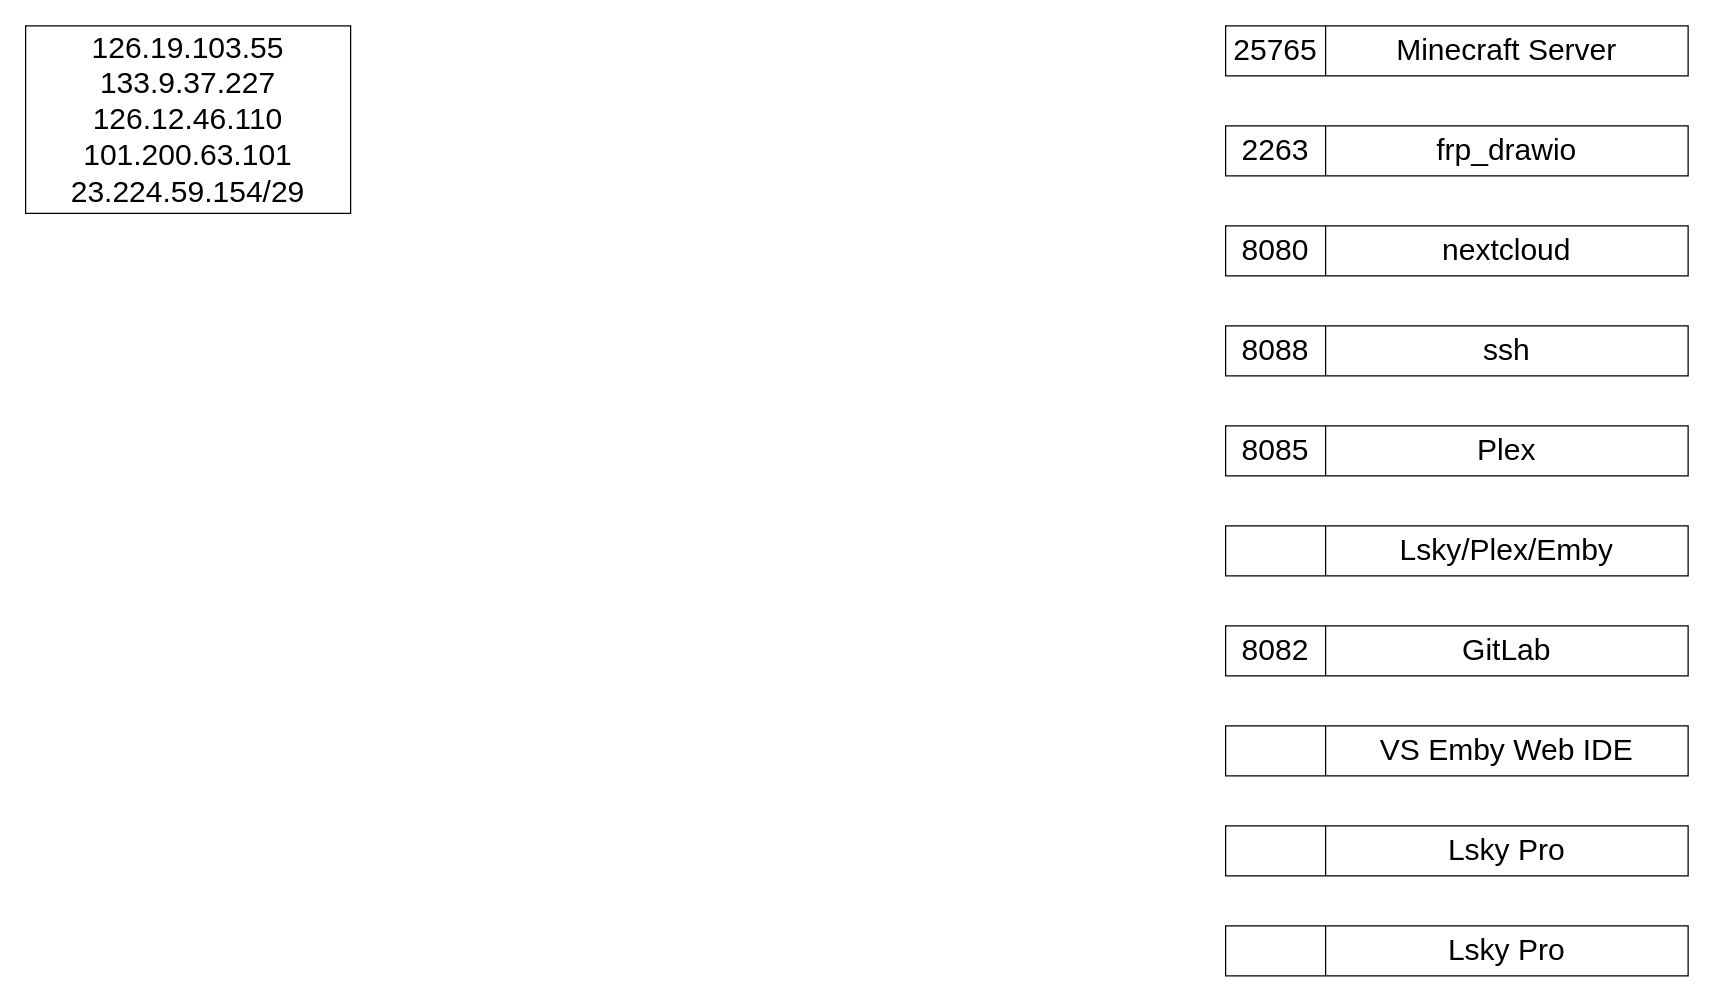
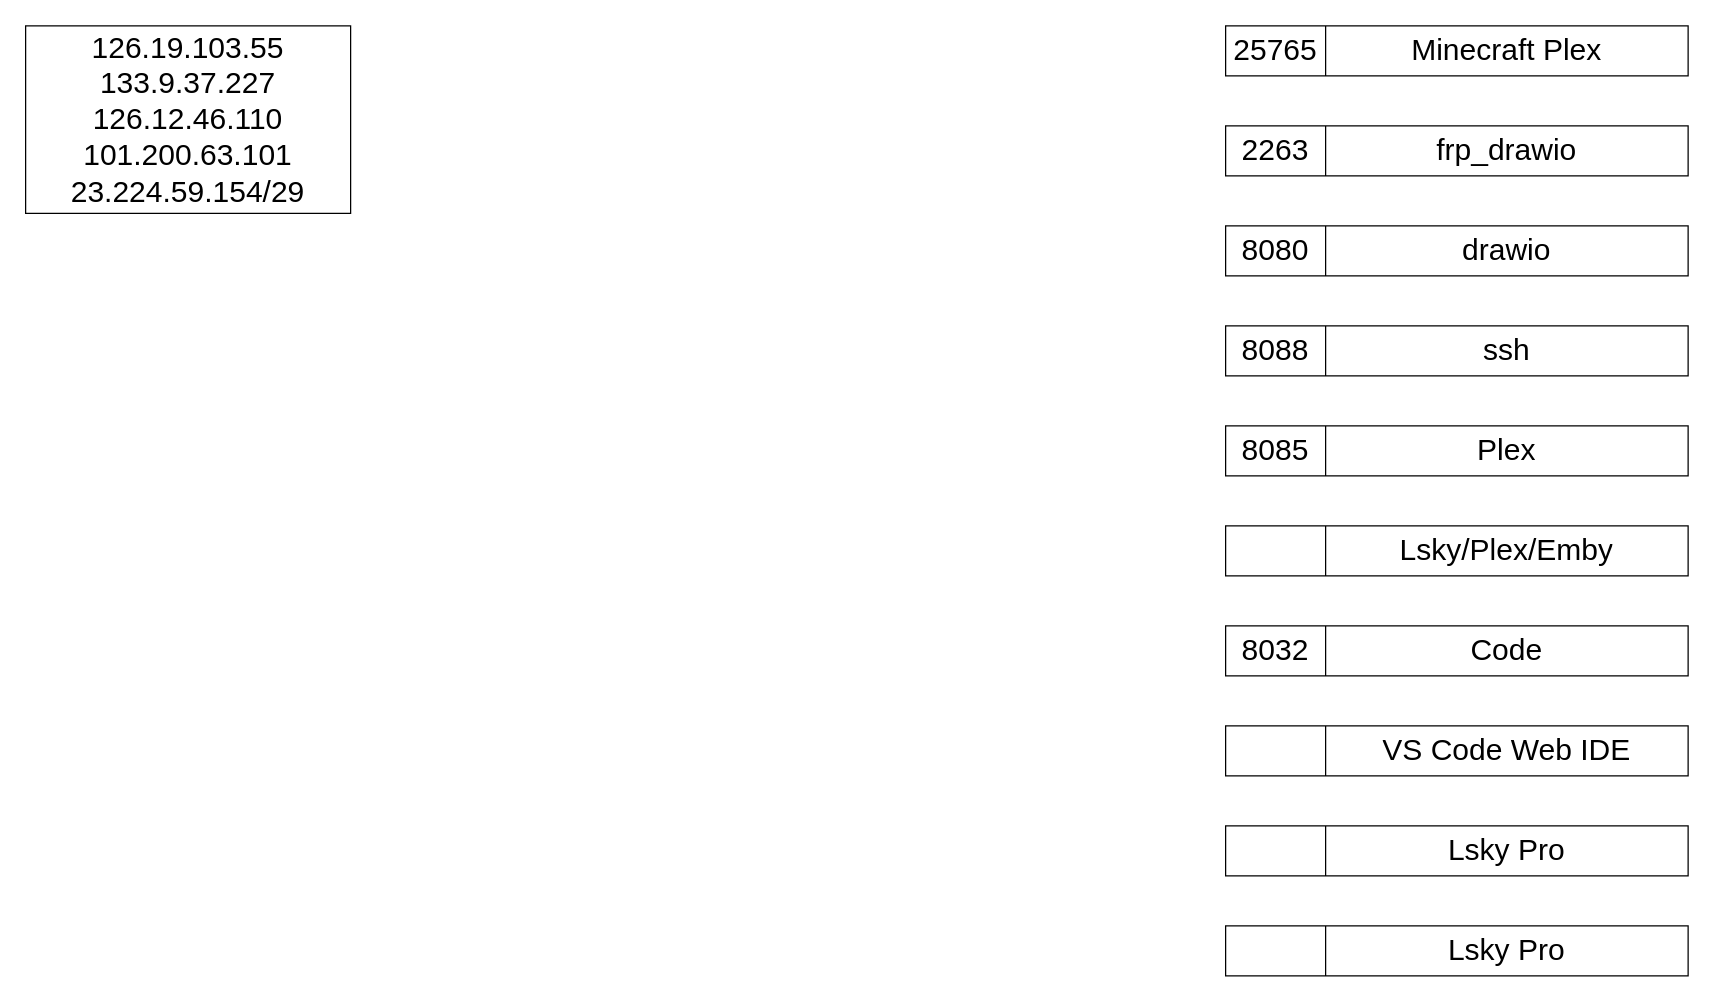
node "Minecraft Server": label "Minecraft Server" -> "Minecraft Plex"
node "nextcloud": label "nextcloud" -> "drawio"
node "8082": label "8082" -> "8032"
node "GitLab": label "GitLab" -> "Code"
node "VS Emby Web IDE": label "VS Emby Web IDE" -> "VS Code Web IDE"
